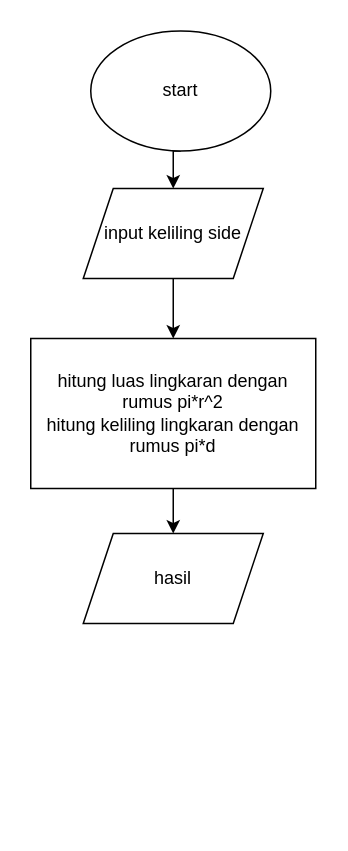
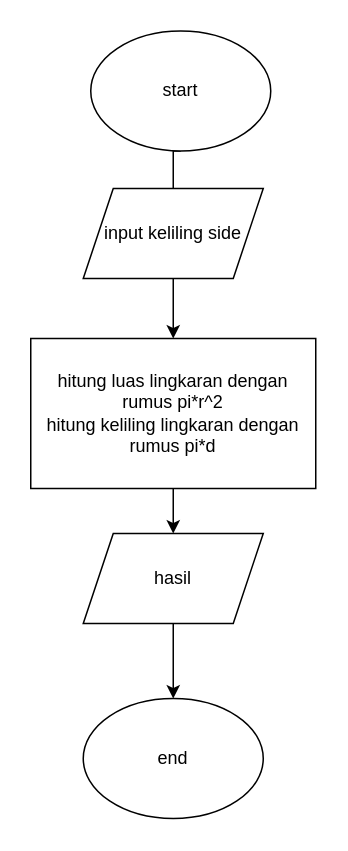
edge "start" -> "input keliling side": arrowhead classic -> none
edge "hasil" -> "end": added
node "end": added
